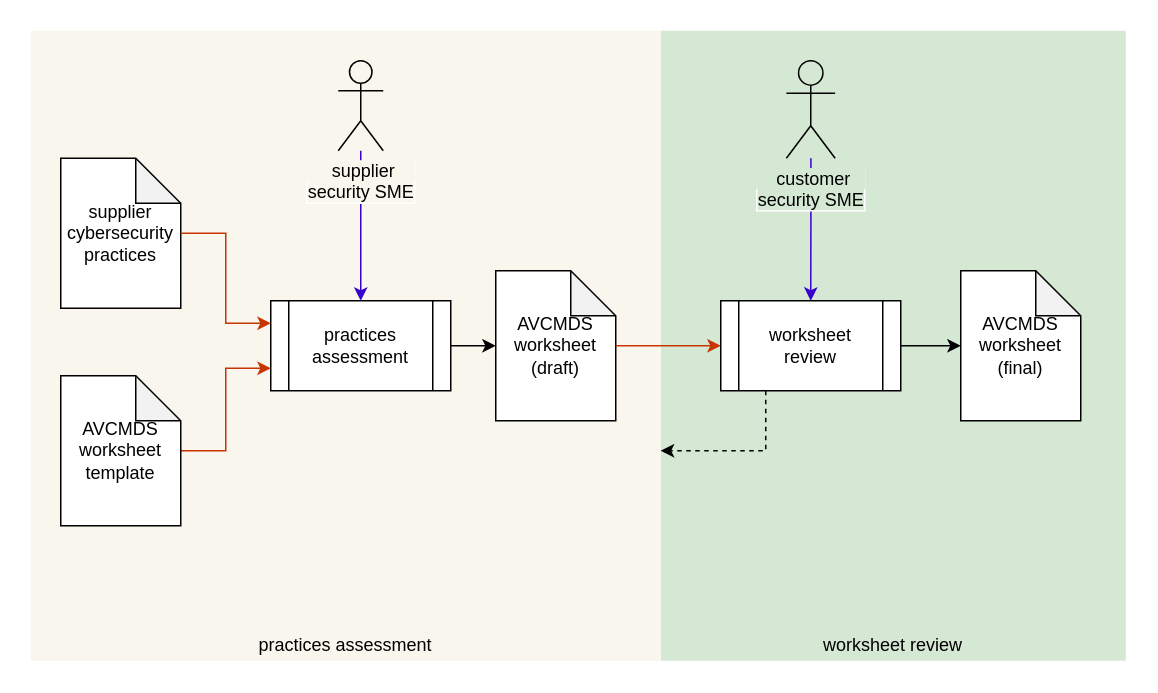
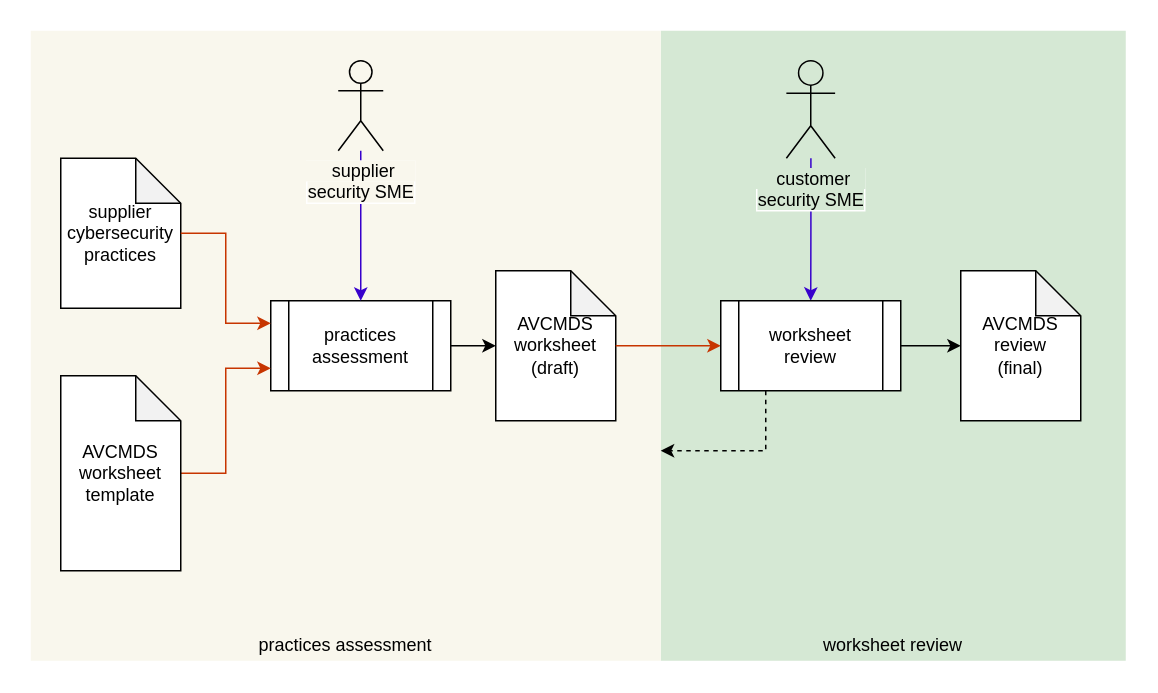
node "AVCMDS worksheet (final)": label "AVCMDS worksheet (final)" -> "AVCMDS review (final)"
node "AVCMDS worksheet template": size 120x150 -> 120x195
